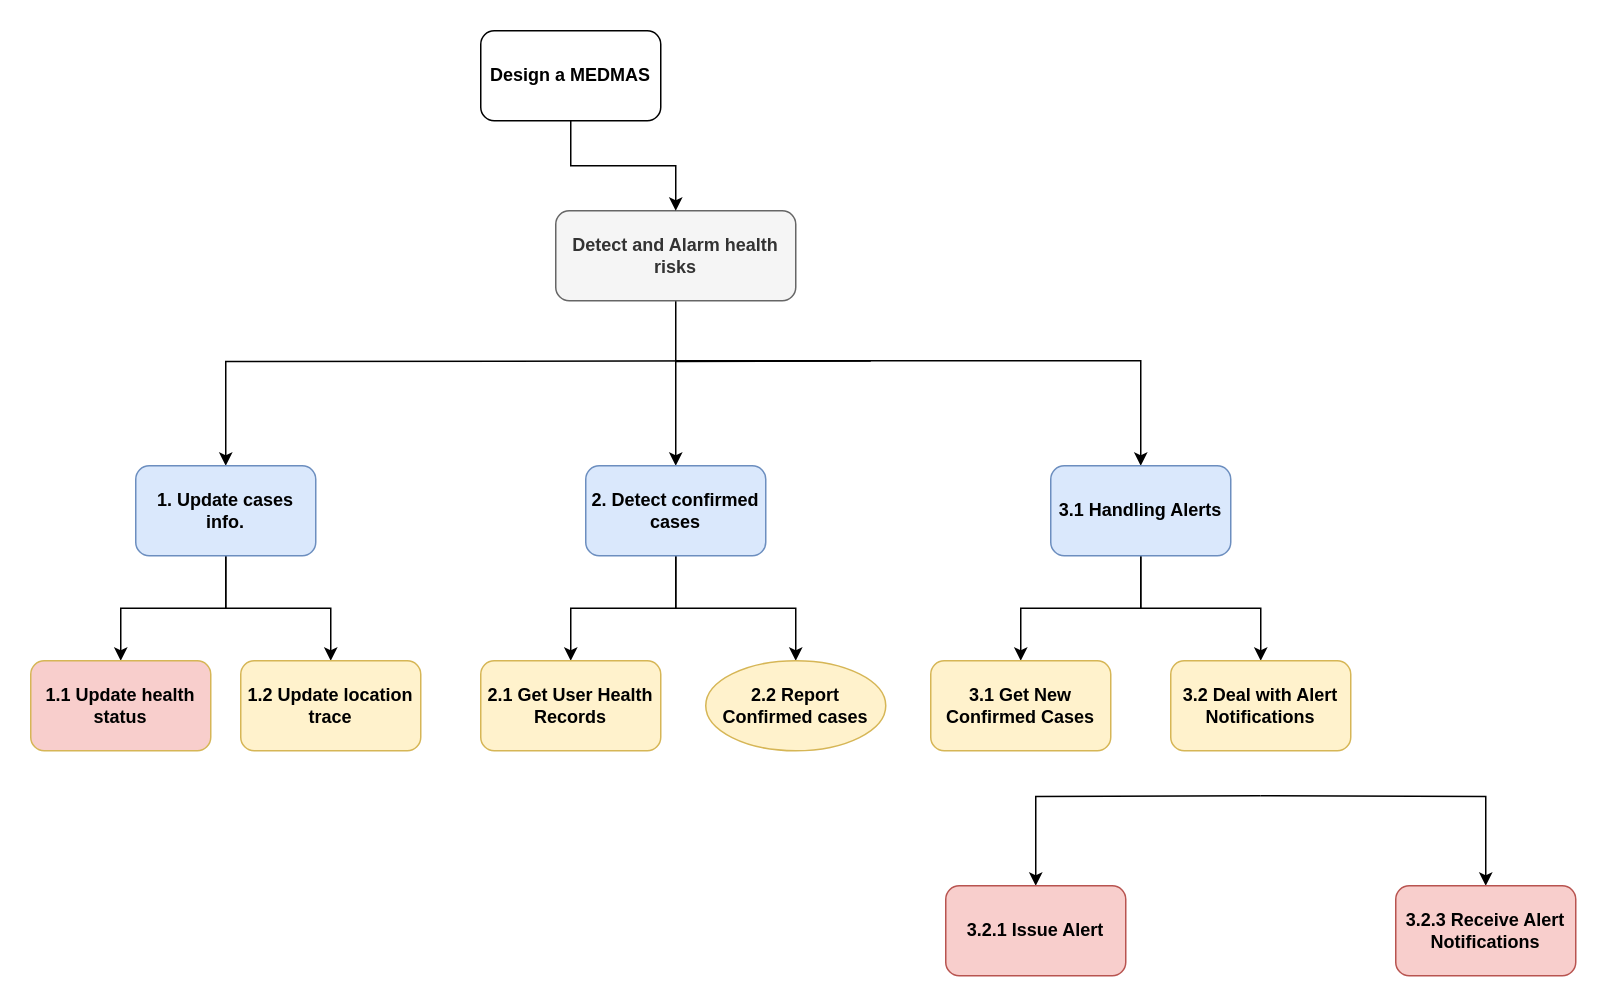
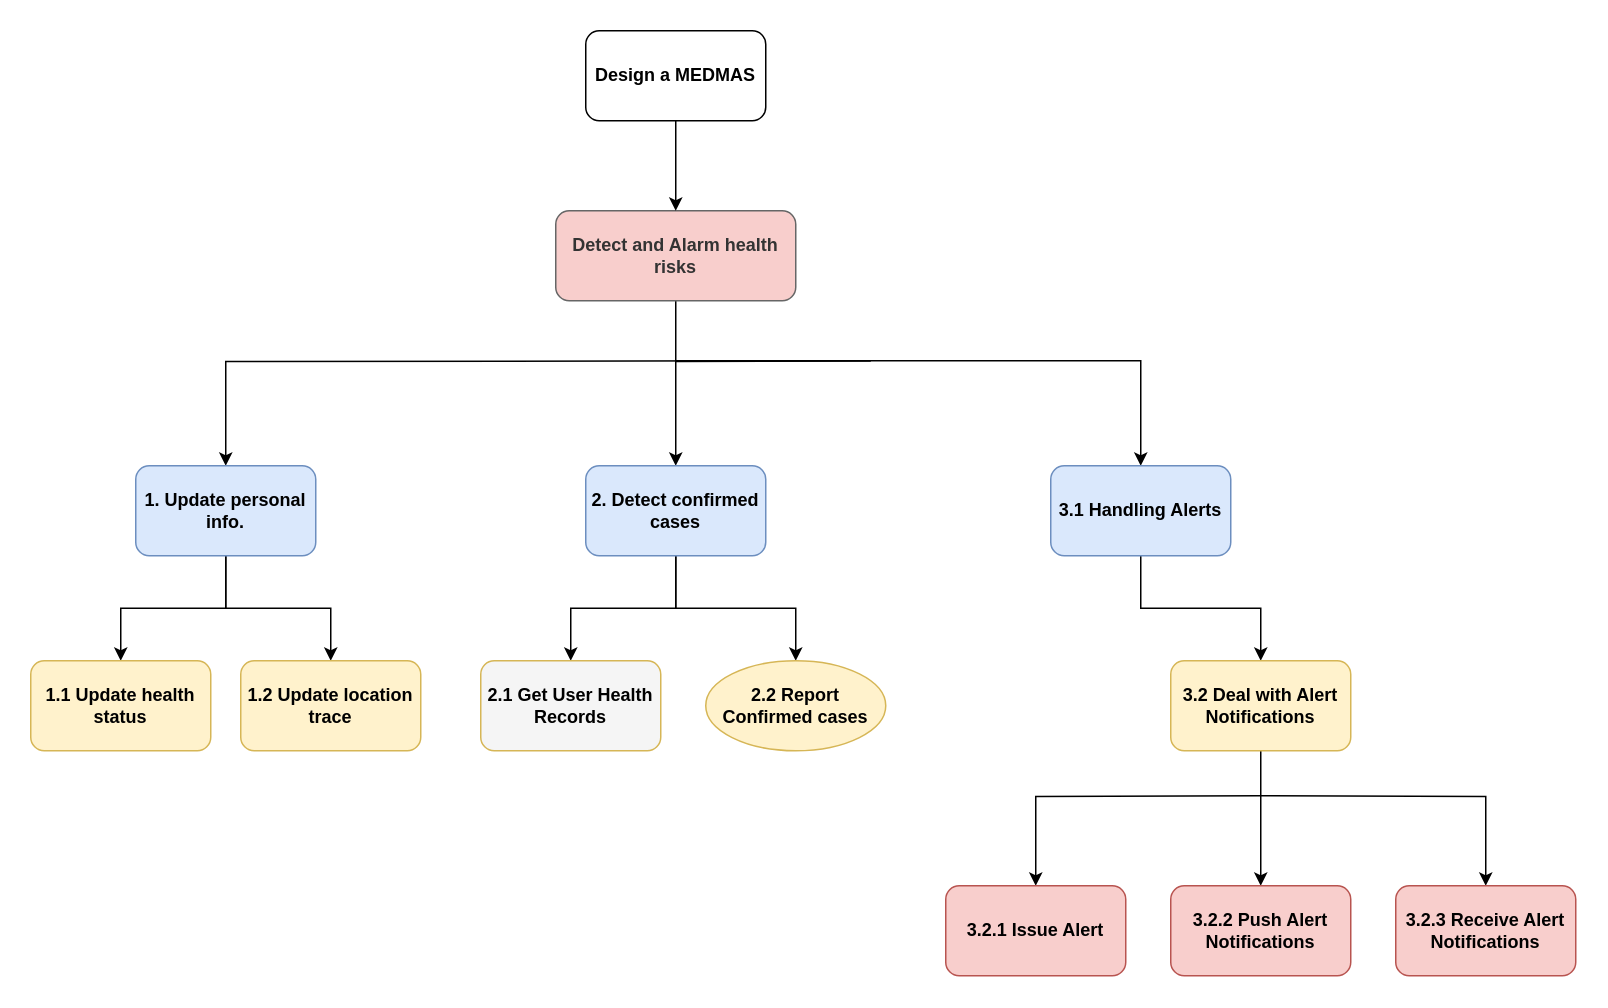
node "Design a MEDMAS": moved (571, 76) -> (676, 76)
node "Detect and Alarm health risks": fillcolor #f5f5f5 -> #f8cecc
node "1. Update cases info.": label "1. Update cases info." -> "1. Update personal info."
edge "3.1 Handling Alerts" -> "3.1 Get New Confirmed Cases": removed
node "1.1 Update health status": fillcolor #f8cecc -> #fff2cc
node "2.1 Get User Health Records": fillcolor #fff2cc -> #f5f5f5
node "3.1 Get New Confirmed Cases": removed
edge "3.2 Deal with Alert Notifications" -> "3.2.2 Push Alert Notifications": added
node "3.2.2 Push Alert Notifications": added
